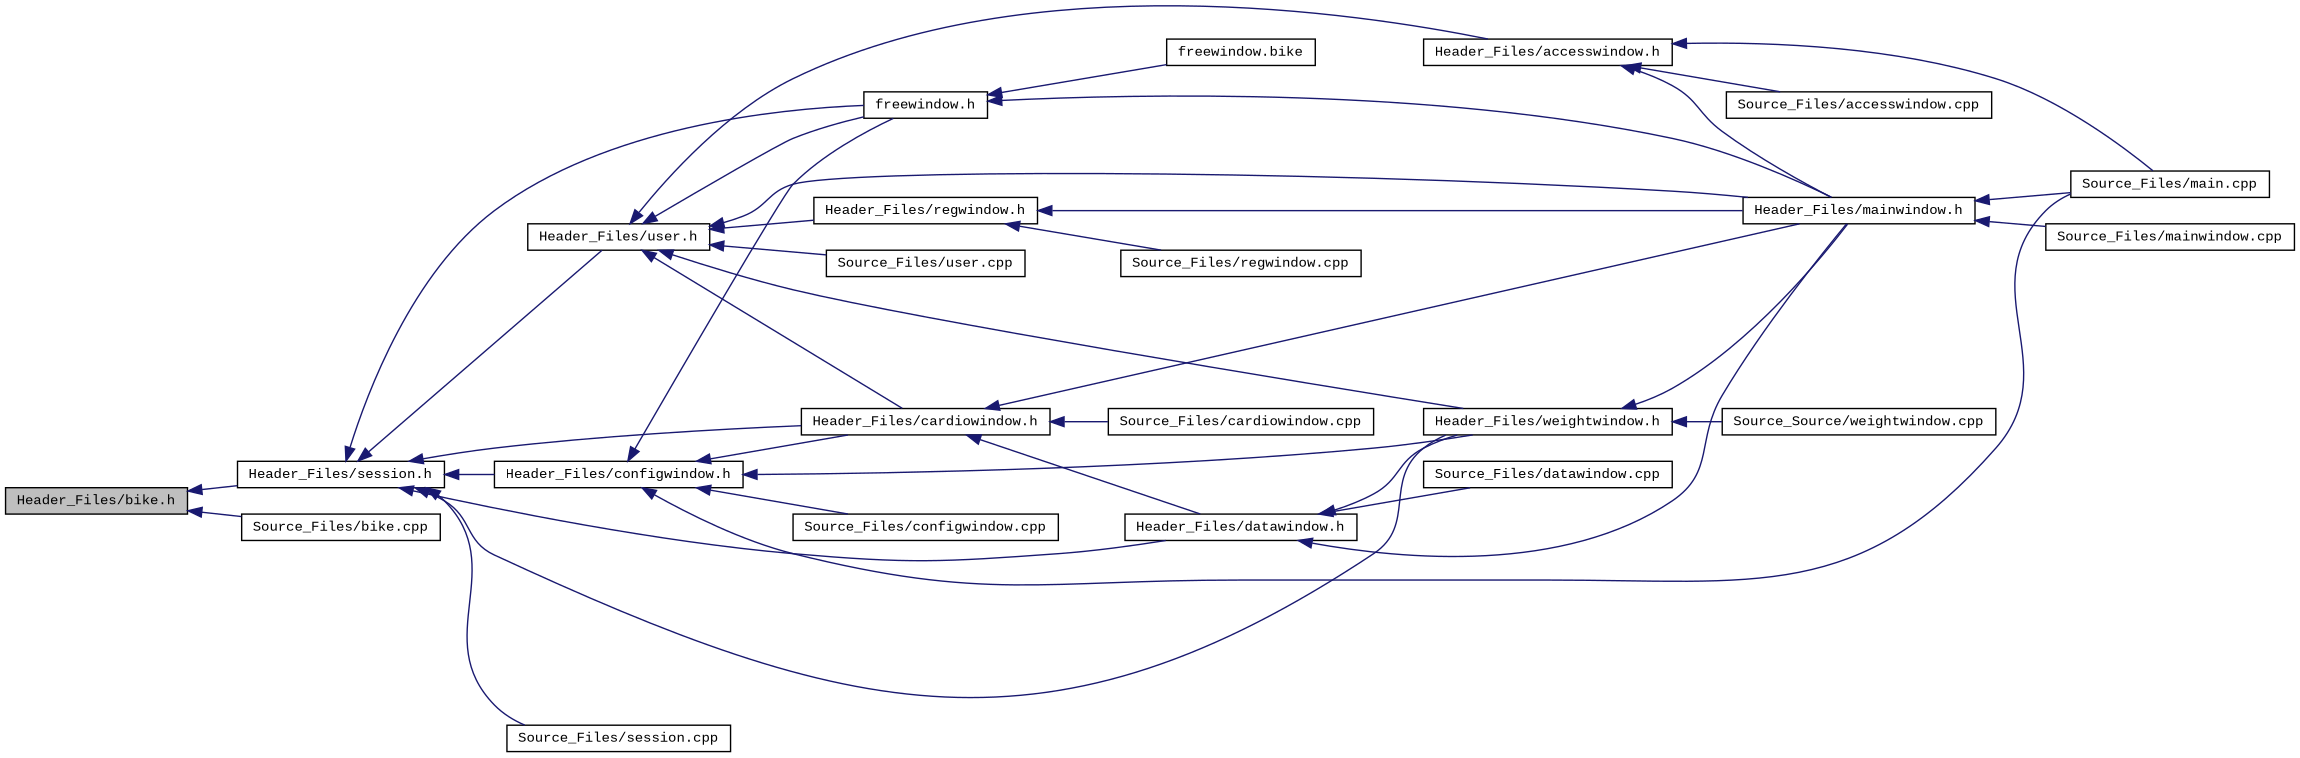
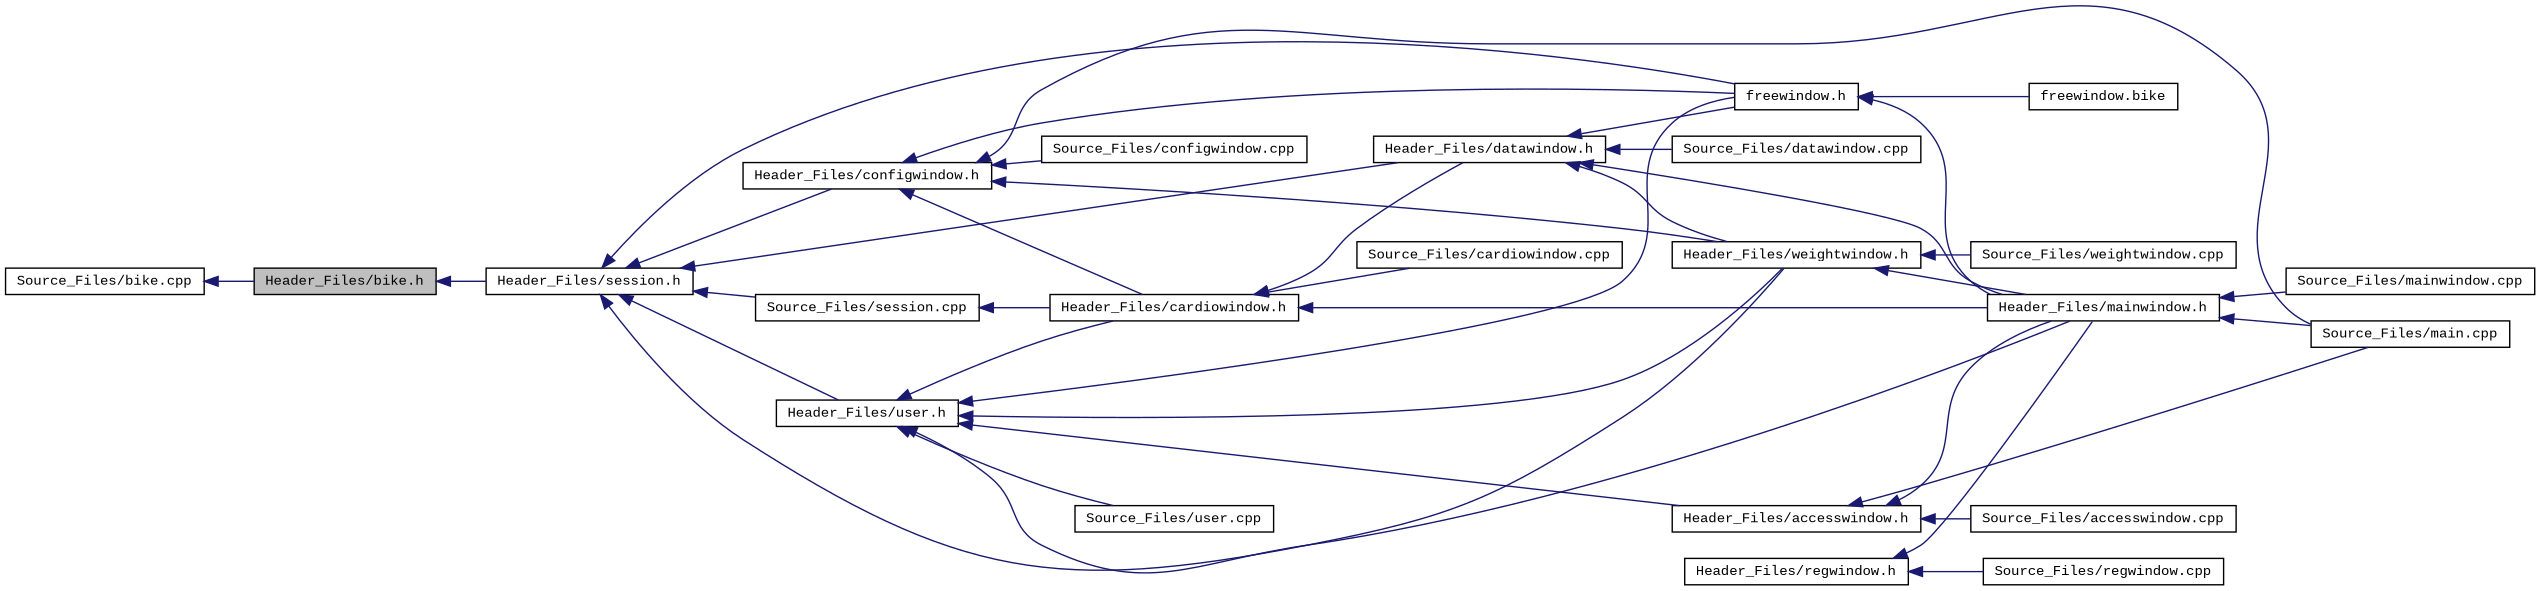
edge "freewindow.h" -> "Header_Files/datawindow.h": added
edge "Header_Files/regwindow.h" -> "Header_Files/user.h": removed
node "Source_Source/weightwindow.cpp": label "Source_Source/weightwindow.cpp" -> "Source_Files/weightwindow.cpp"
edge "Header_Files/cardiowindow.h" -> "Header_Files/session.h": now "Header_Files/cardiowindow.h" -> "Source_Files/session.cpp"
edge "Source_Files/bike.cpp" -> "Header_Files/bike.h": reversed
